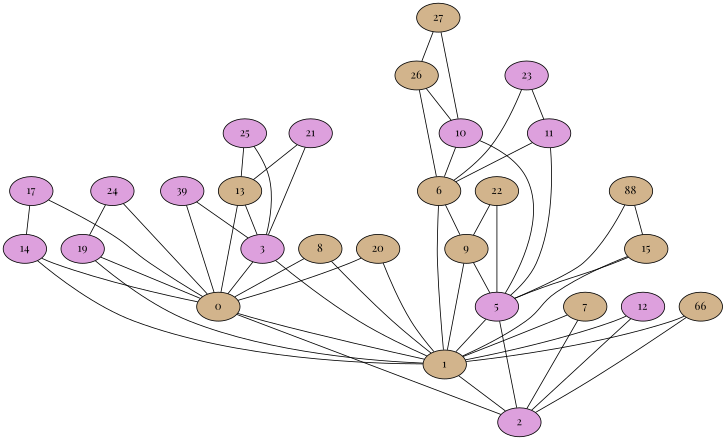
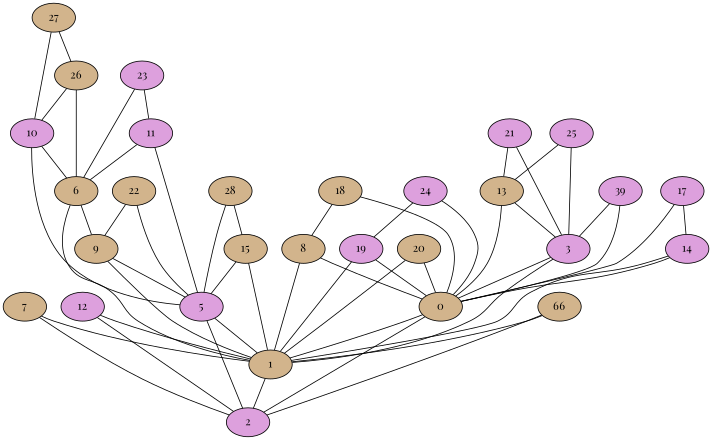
node "18": added
node "88": label "88" -> "28"
